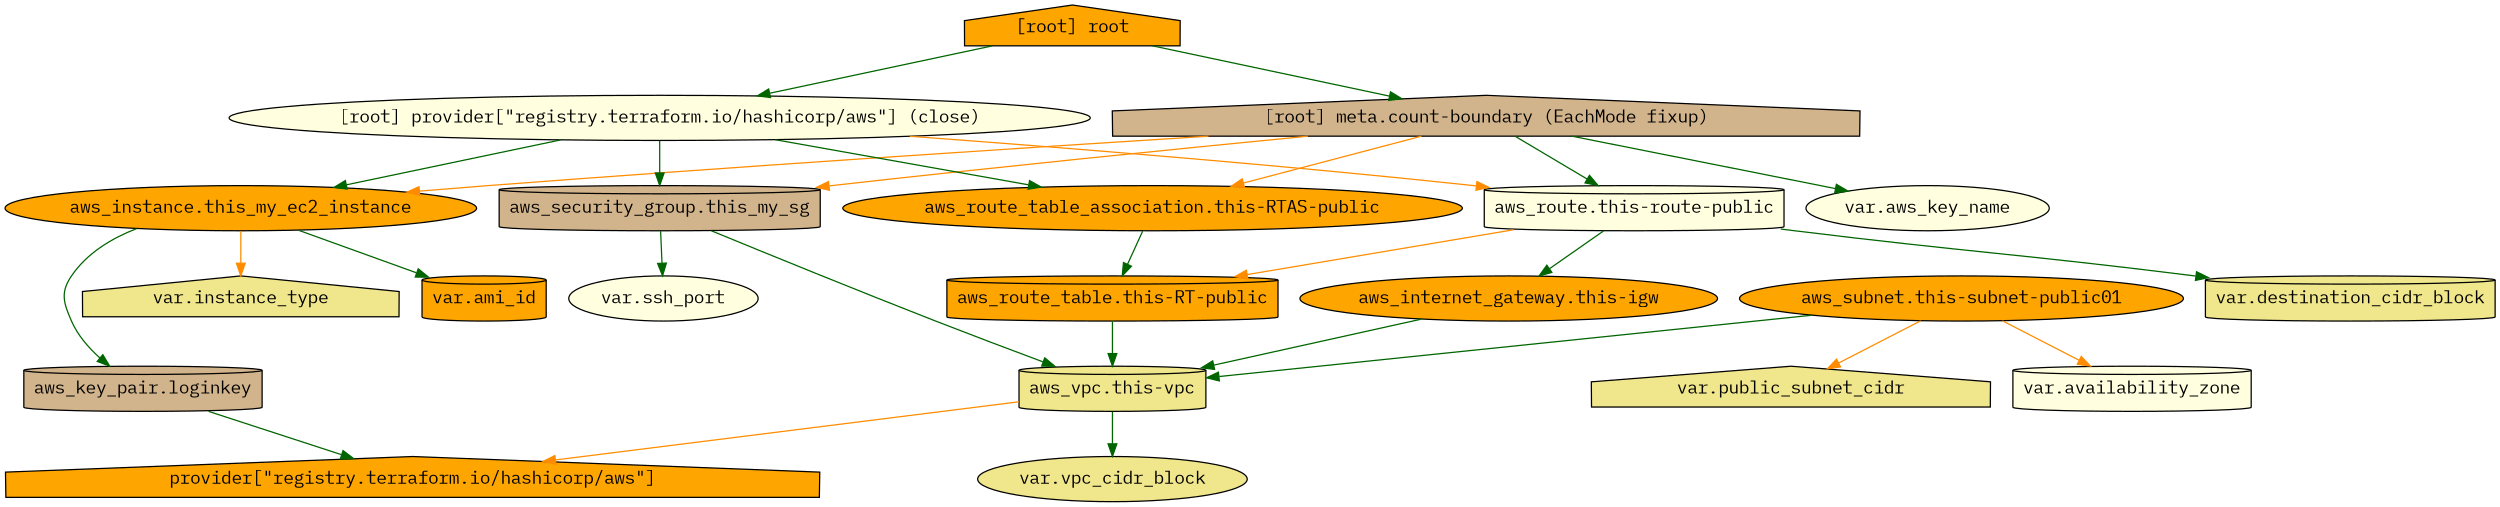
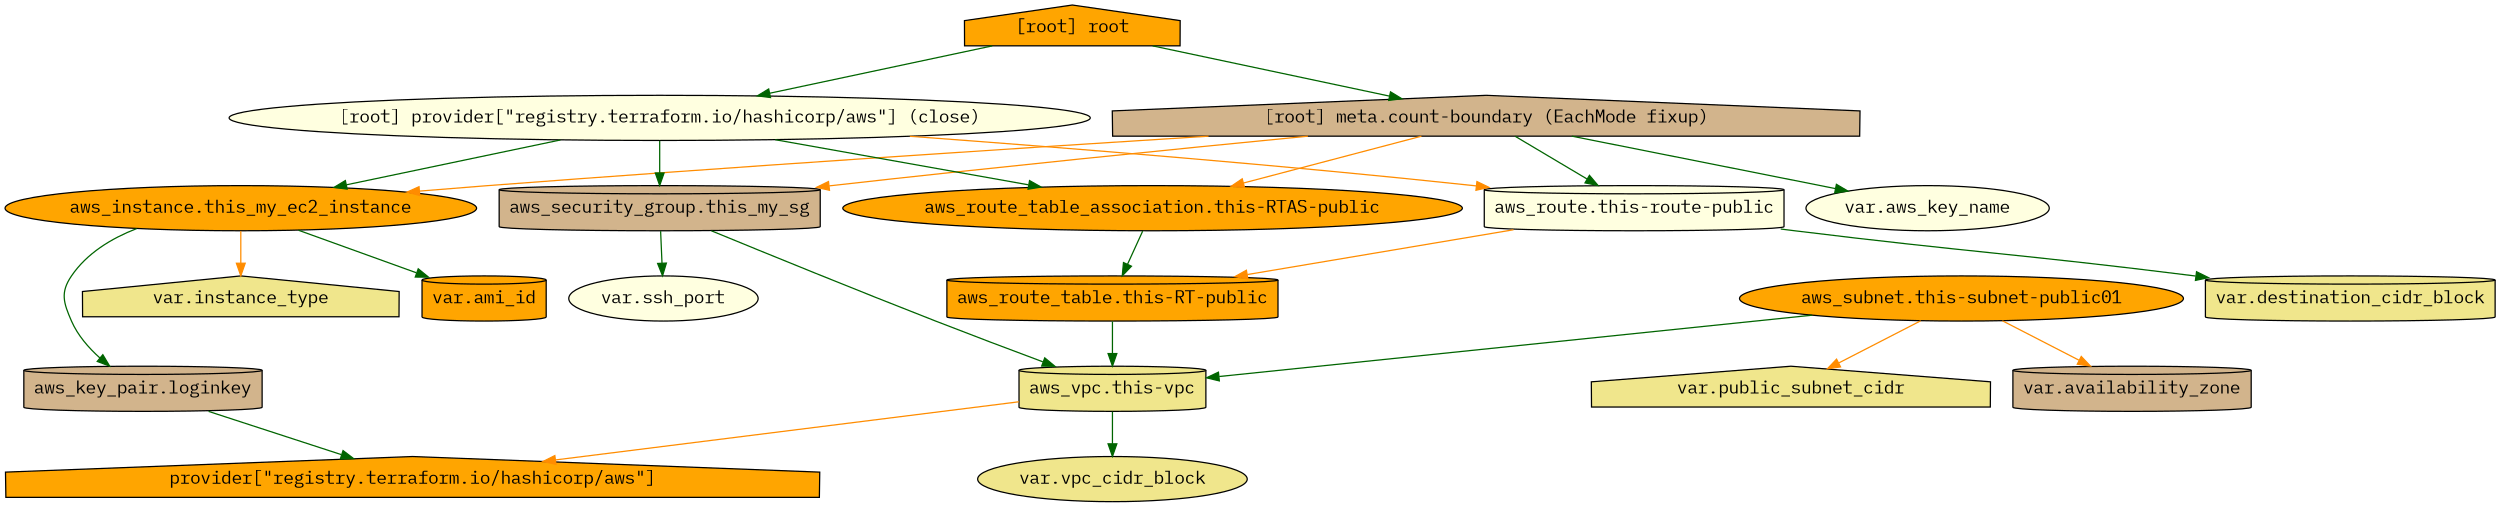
node "aws_internet_gateway.this-igw": removed
node "var.availability_zone": fillcolor lightyellow -> tan
